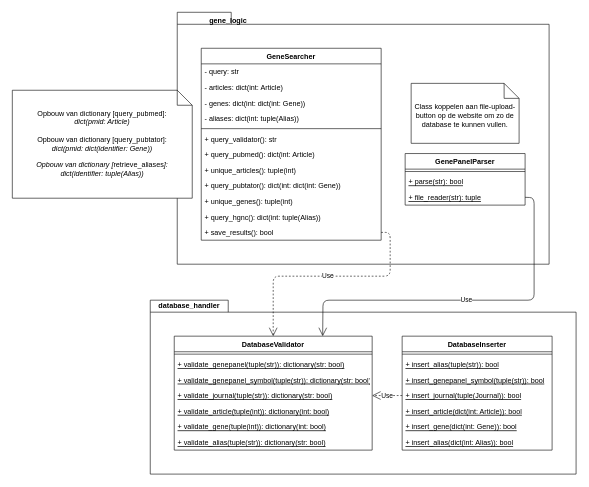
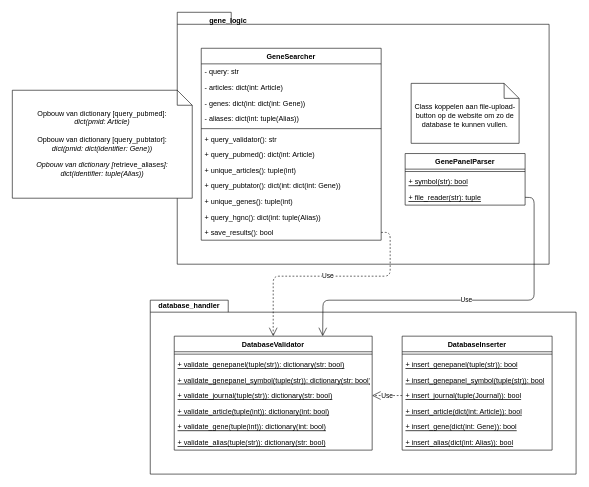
node "+ parse(str): bool": label "+ parse(str): bool" -> "+ symbol(str): bool"
node "+ insert_alias(tuple(str)): bool": label "+ insert_alias(tuple(str)): bool" -> "+ insert_genepanel(tuple(str)): bool"
